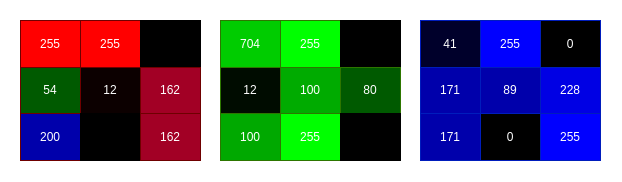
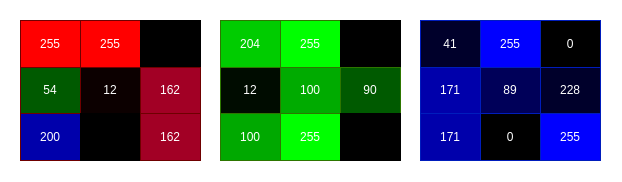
node "704": label "704" -> "204"
node "80": label "80" -> "90"
node "89": fillcolor #0000ab -> #000059
node "228": fillcolor #0000e4 -> #00002b
